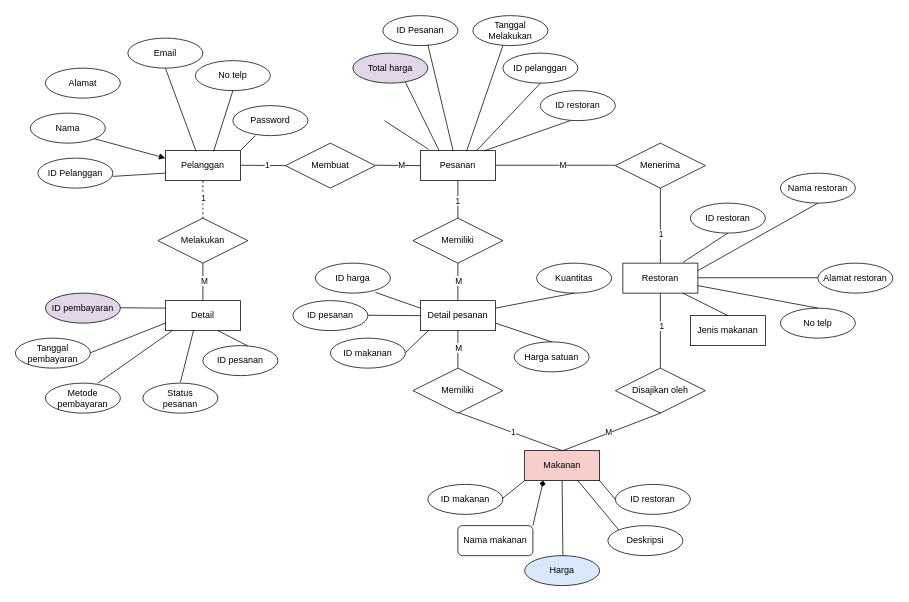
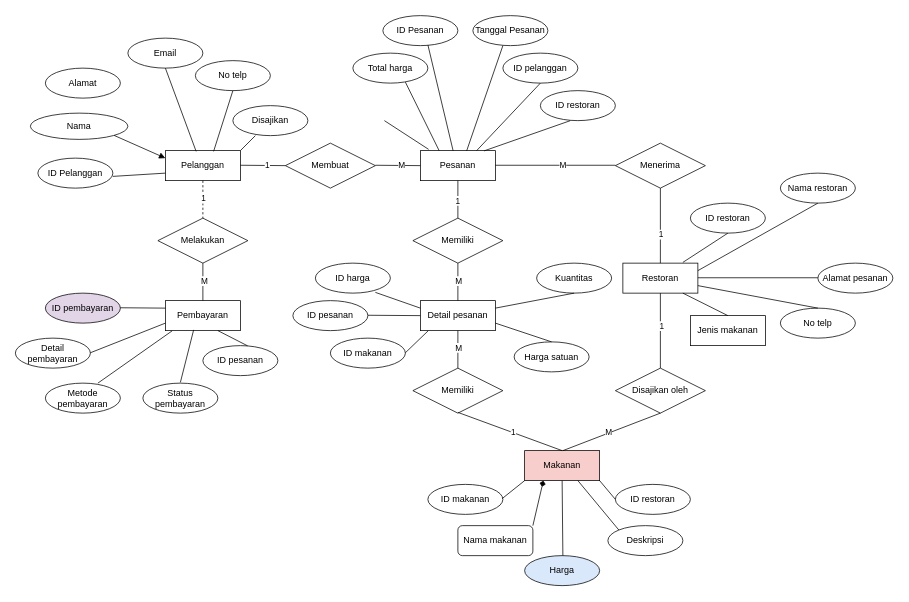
node "Tanggal Melakukan": label "Tanggal Melakukan" -> "Tanggal Pesanan"
node "Total harga": fillcolor #e1d5e7 -> #ffffff
node "Password": label "Password" -> "Disajikan"
node "Nama": size 75x30 -> 98x26
node "Alamat restoran": label "Alamat restoran" -> "Alamat pesanan"
node "Detail": label "Detail" -> "Pembayaran"
node "Tanggal pembayaran": label "Tanggal pembayaran" -> "Detail pembayaran"
node "Status pesanan": label "Status pesanan" -> "Status pembayaran"
